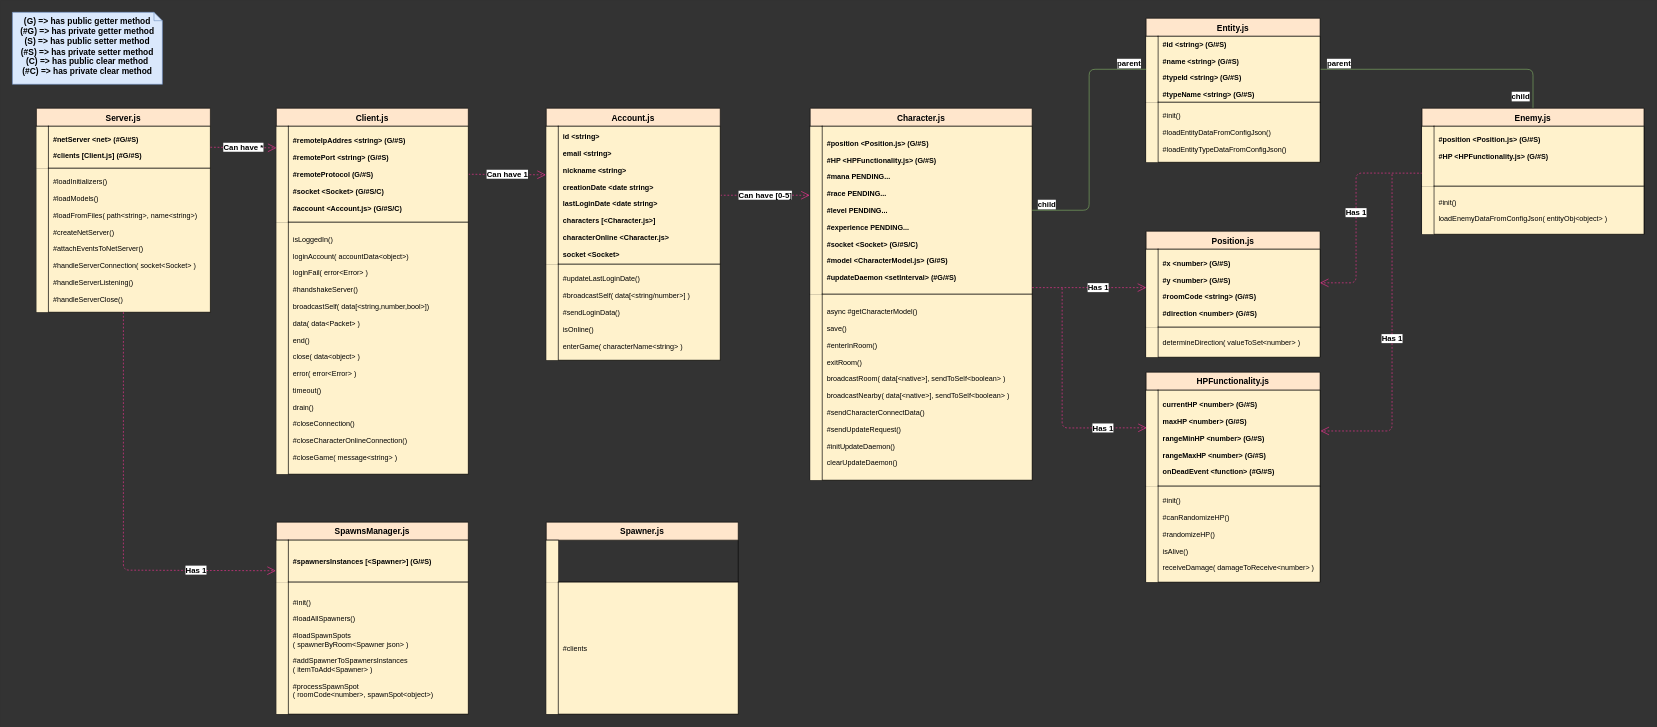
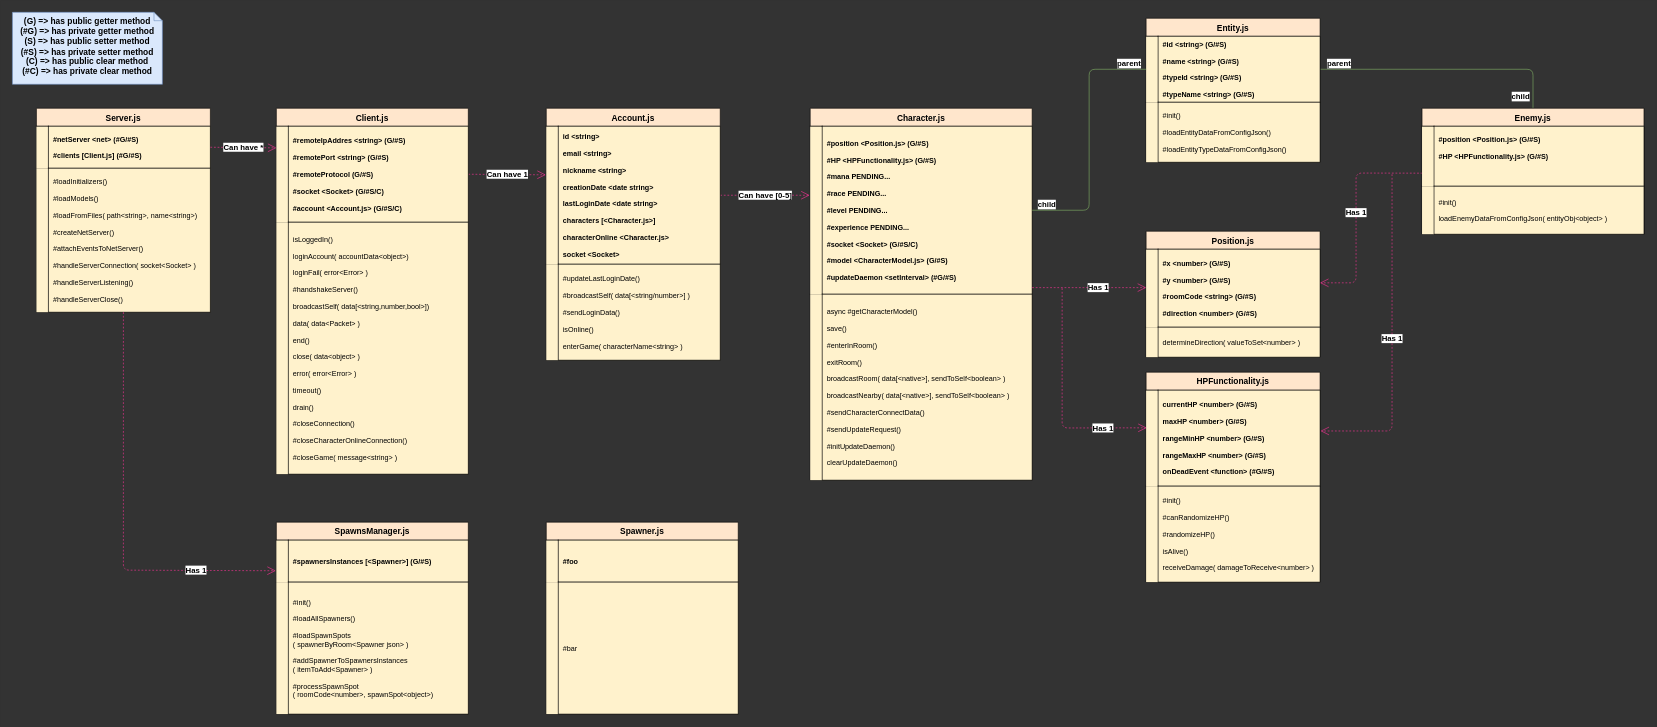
node "#foo": added
node "#clients": label "#clients" -> "#bar"
